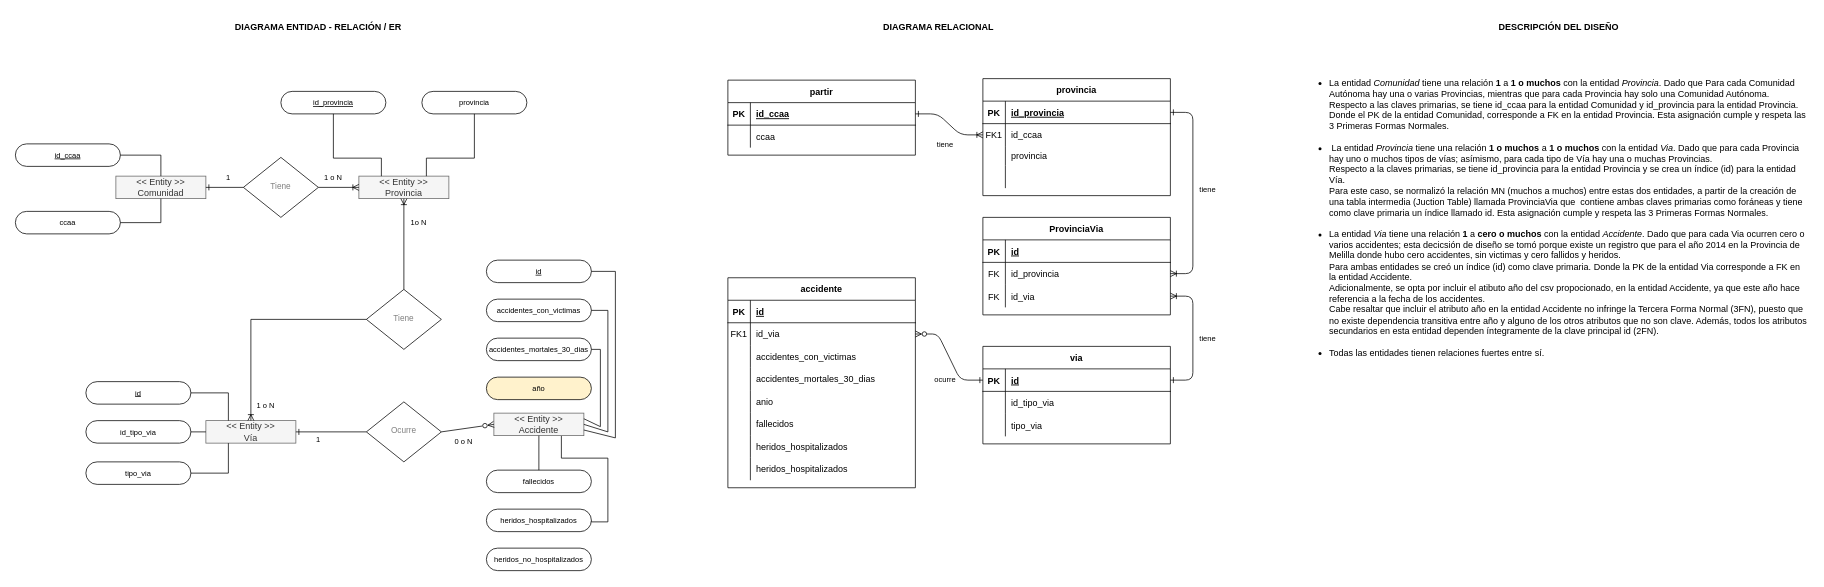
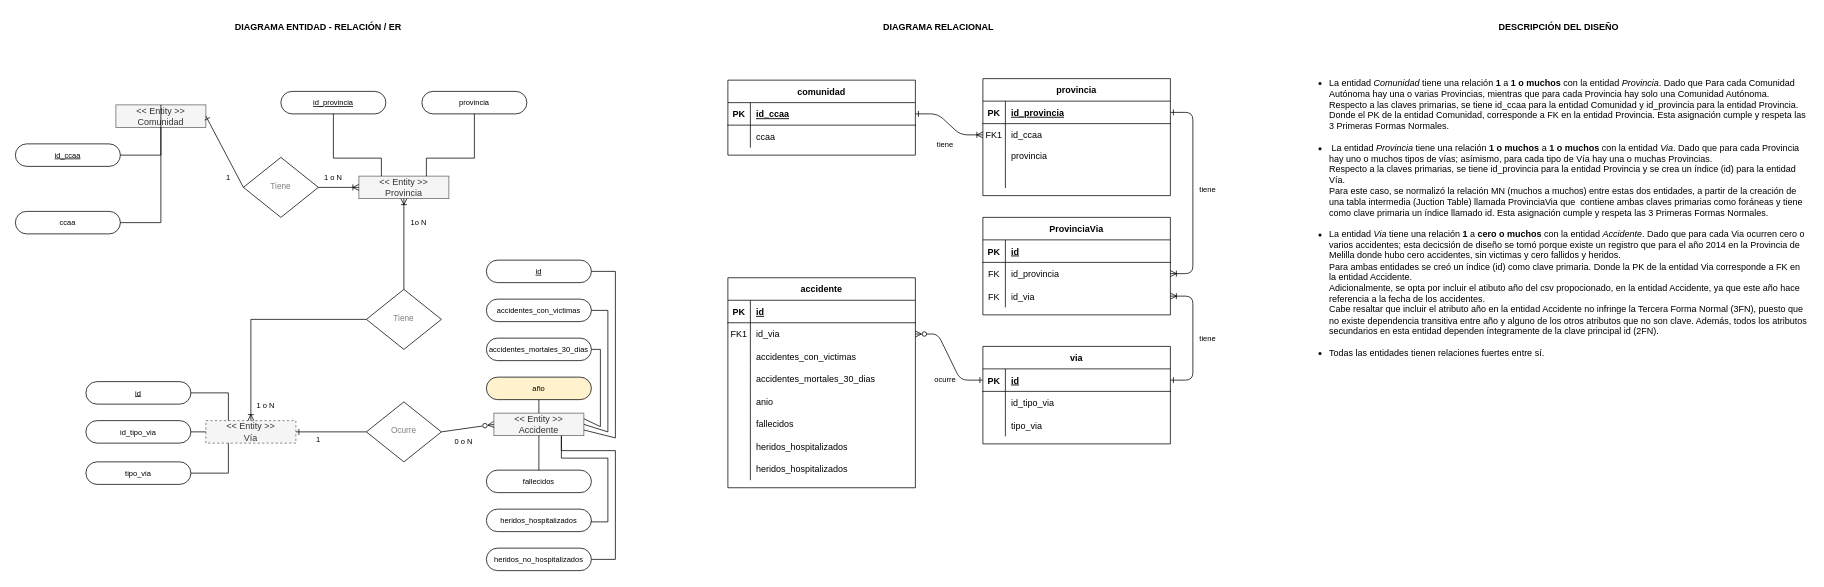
node "partir": label "partir" -> "comunidad"
node "<< Entity >> Comunidad": moved (161, 187) -> (161, 116)
edge "año" -- "<< Entity >>Accidente": added
node "<< Entity >>Vía": style solid -> dashed
edge "<< Entity >>Accidente" -- "heridos_no_hospitalizados": added
